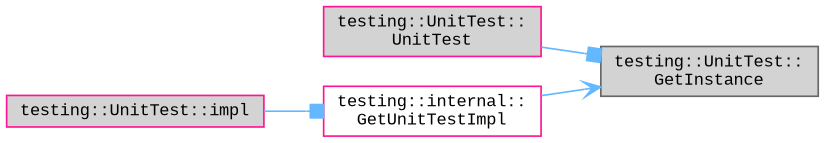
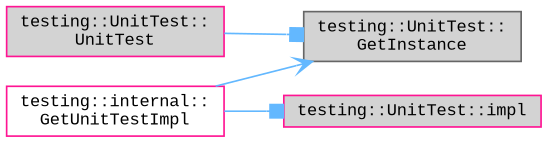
edge "testing::UnitTest::impl" -> "testing::internal:: GetUnitTestImpl": reversed
